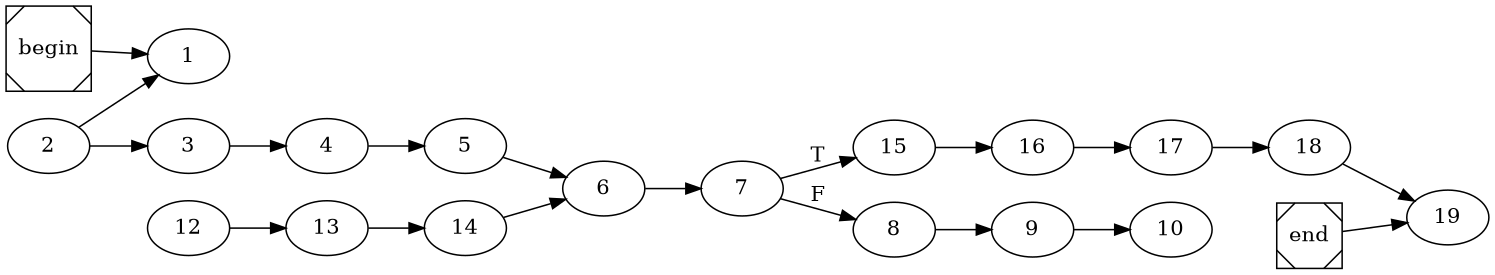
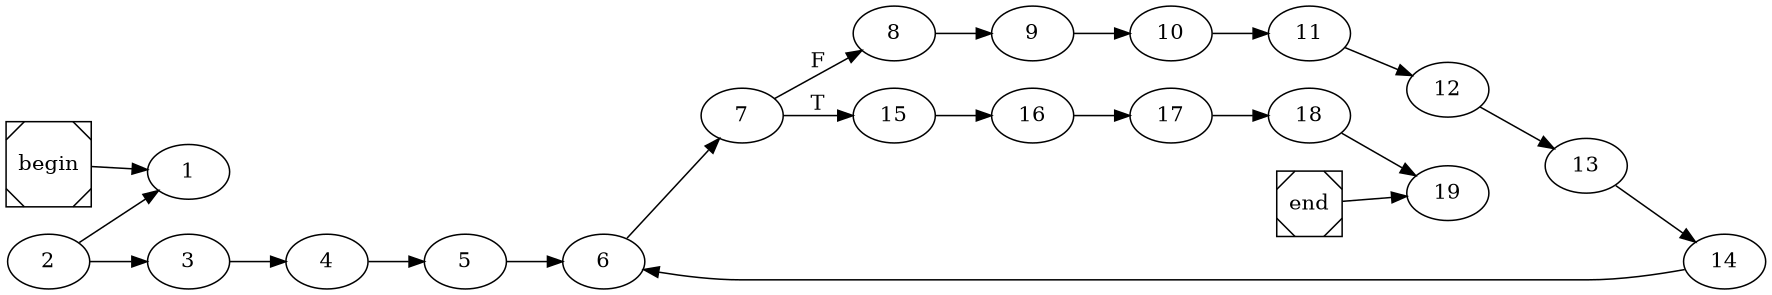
node "11": added
